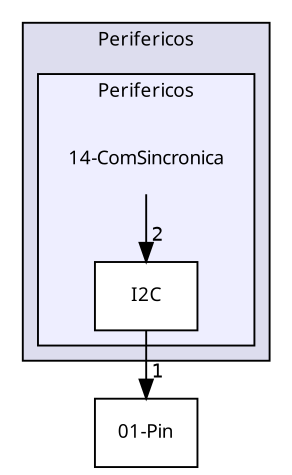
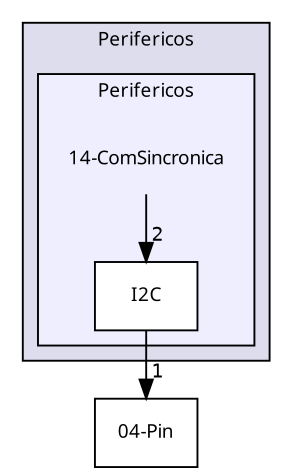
node "01-Pin": label "01-Pin" -> "04-Pin"
